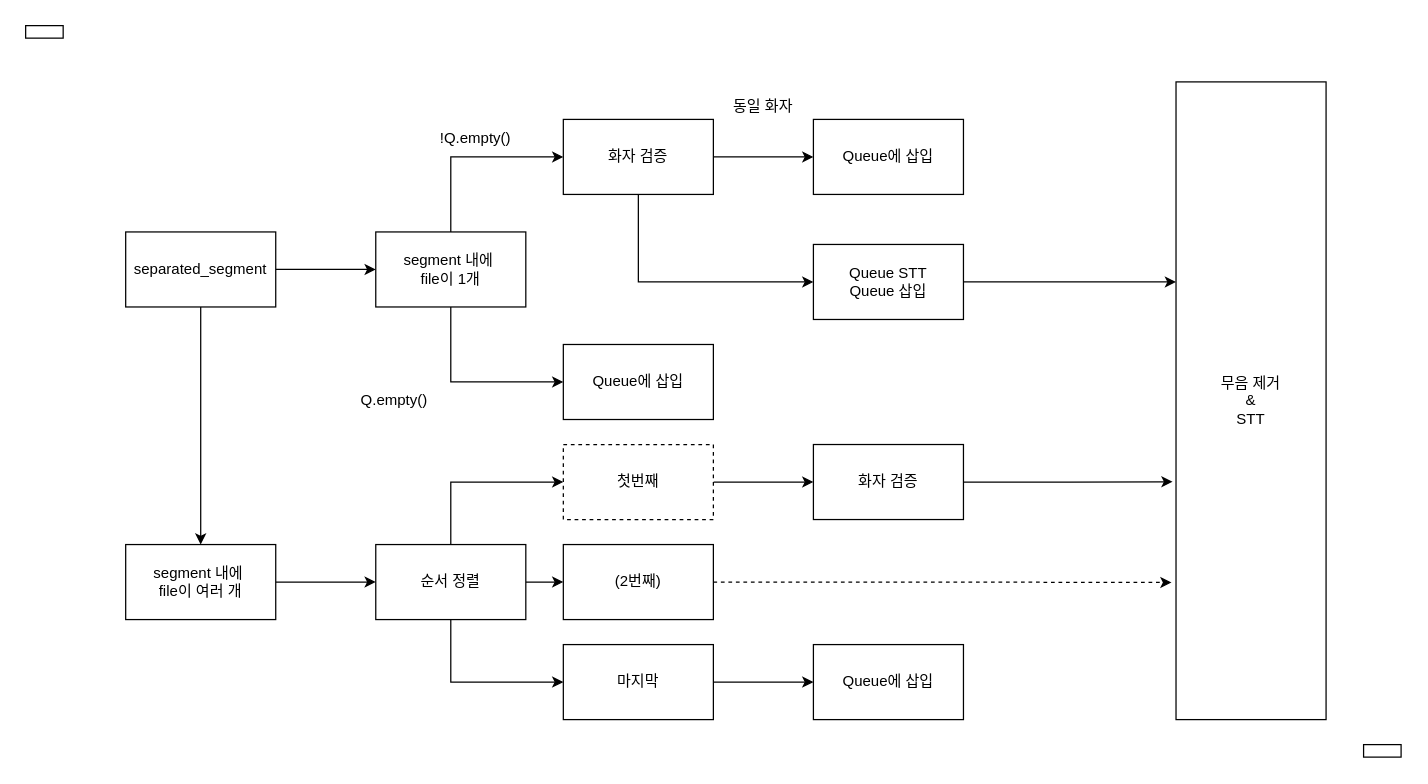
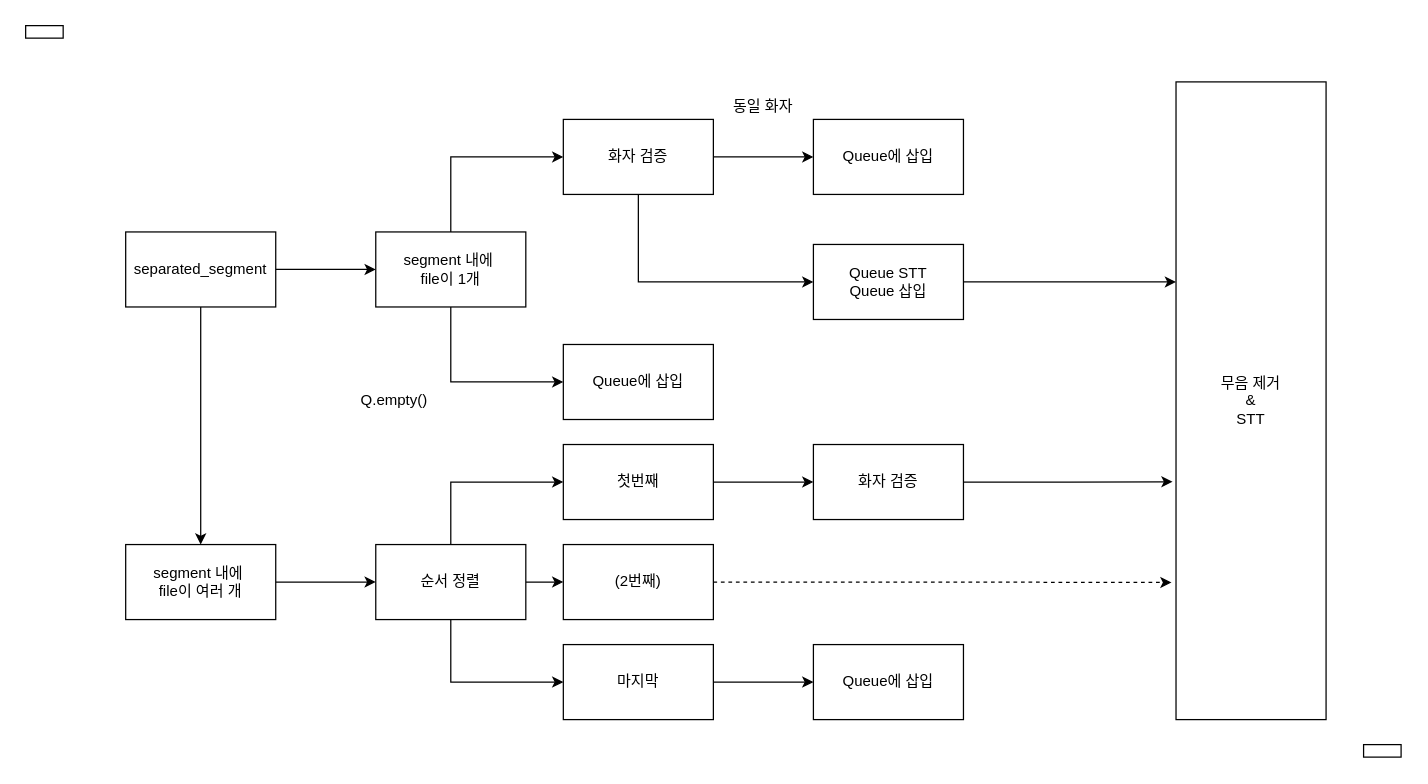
node "!Q.empty()": removed
node "첫번째": style dashed -> solid
